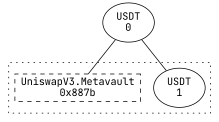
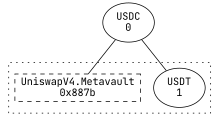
node "USDT 0": label "USDT 0" -> "USDC 0"
node "UniswapV3.Metavault 0x887b": label "UniswapV3.Metavault 0x887b" -> "UniswapV4.Metavault 0x887b"
